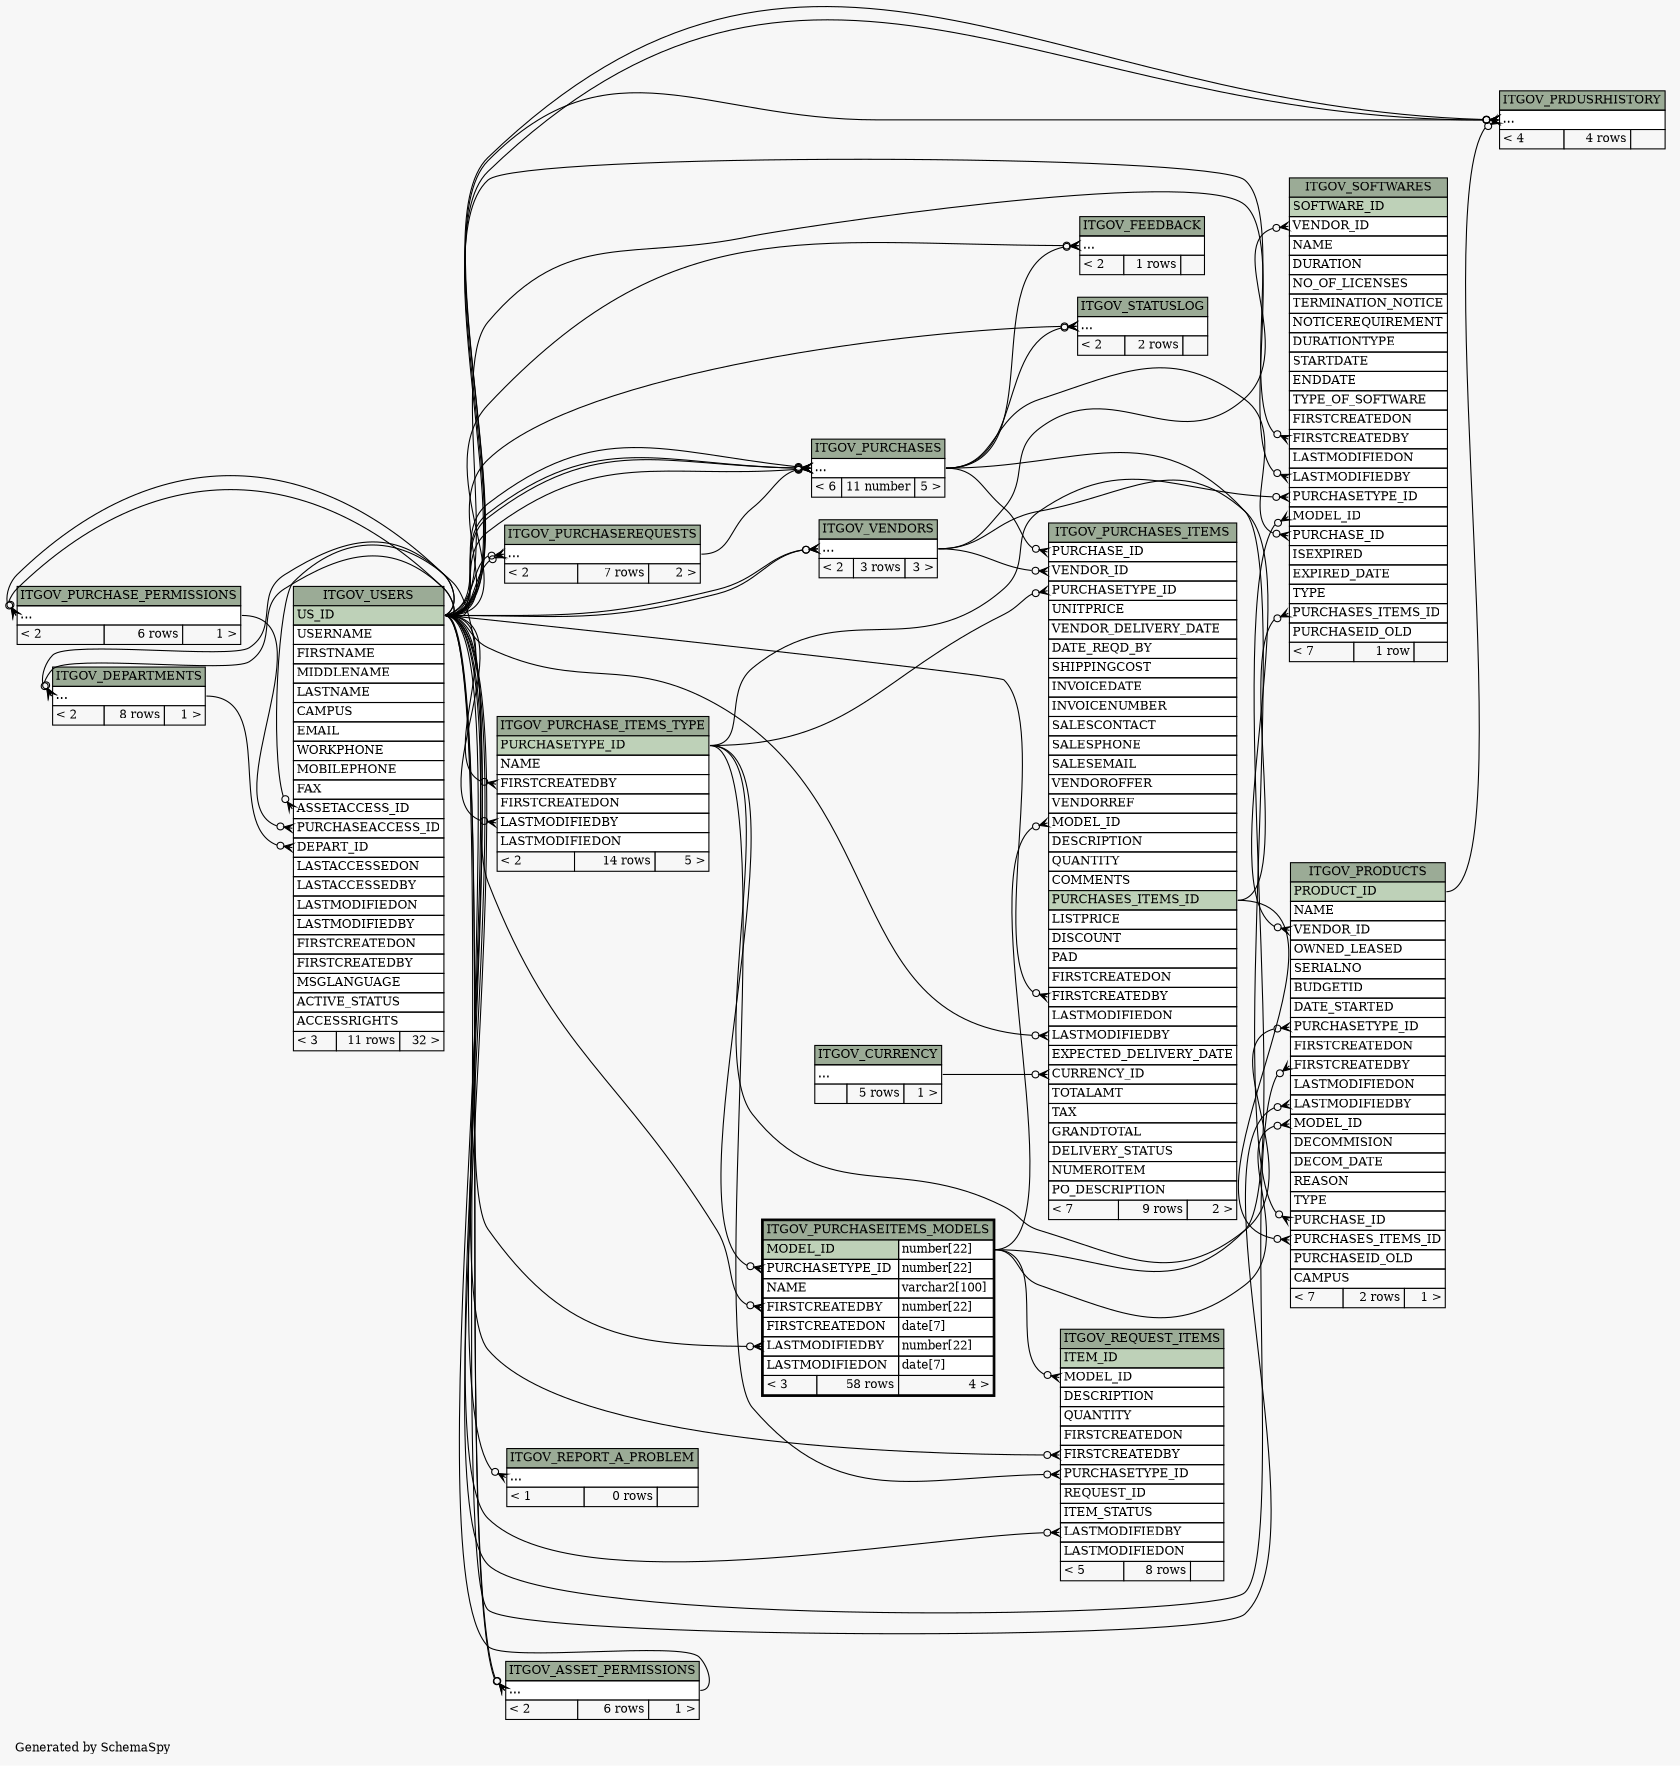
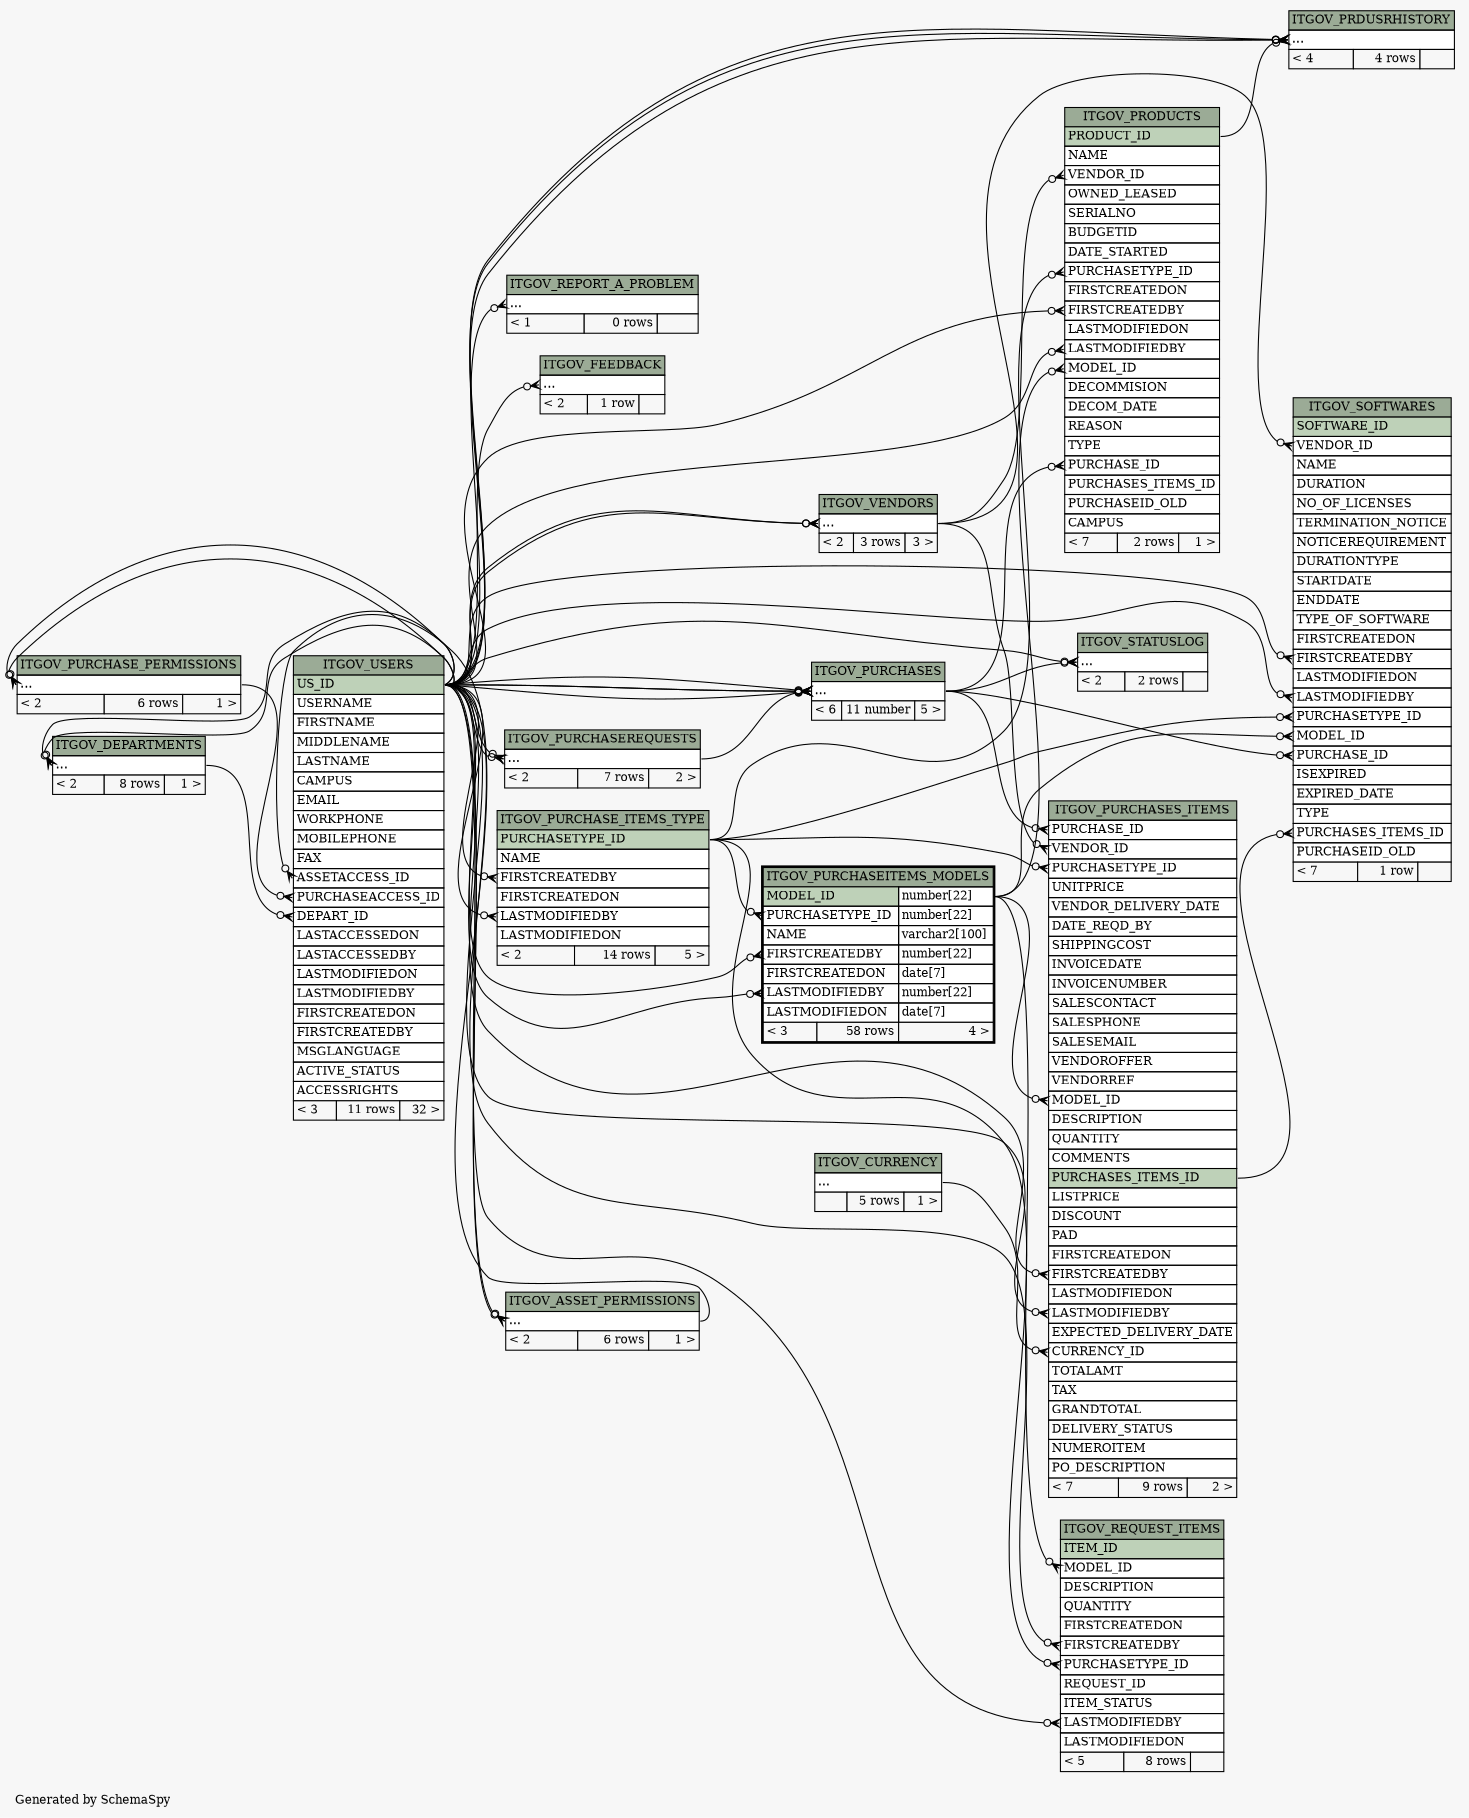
node "ITGOV_FEEDBACK": text "1 rows" -> "1 row"
edge "ITGOV_PURCHASES" -> "ITGOV_FEEDBACK": removed
edge "ITGOV_PURCHASES_ITEMS" -> "ITGOV_PRODUCTS": removed
